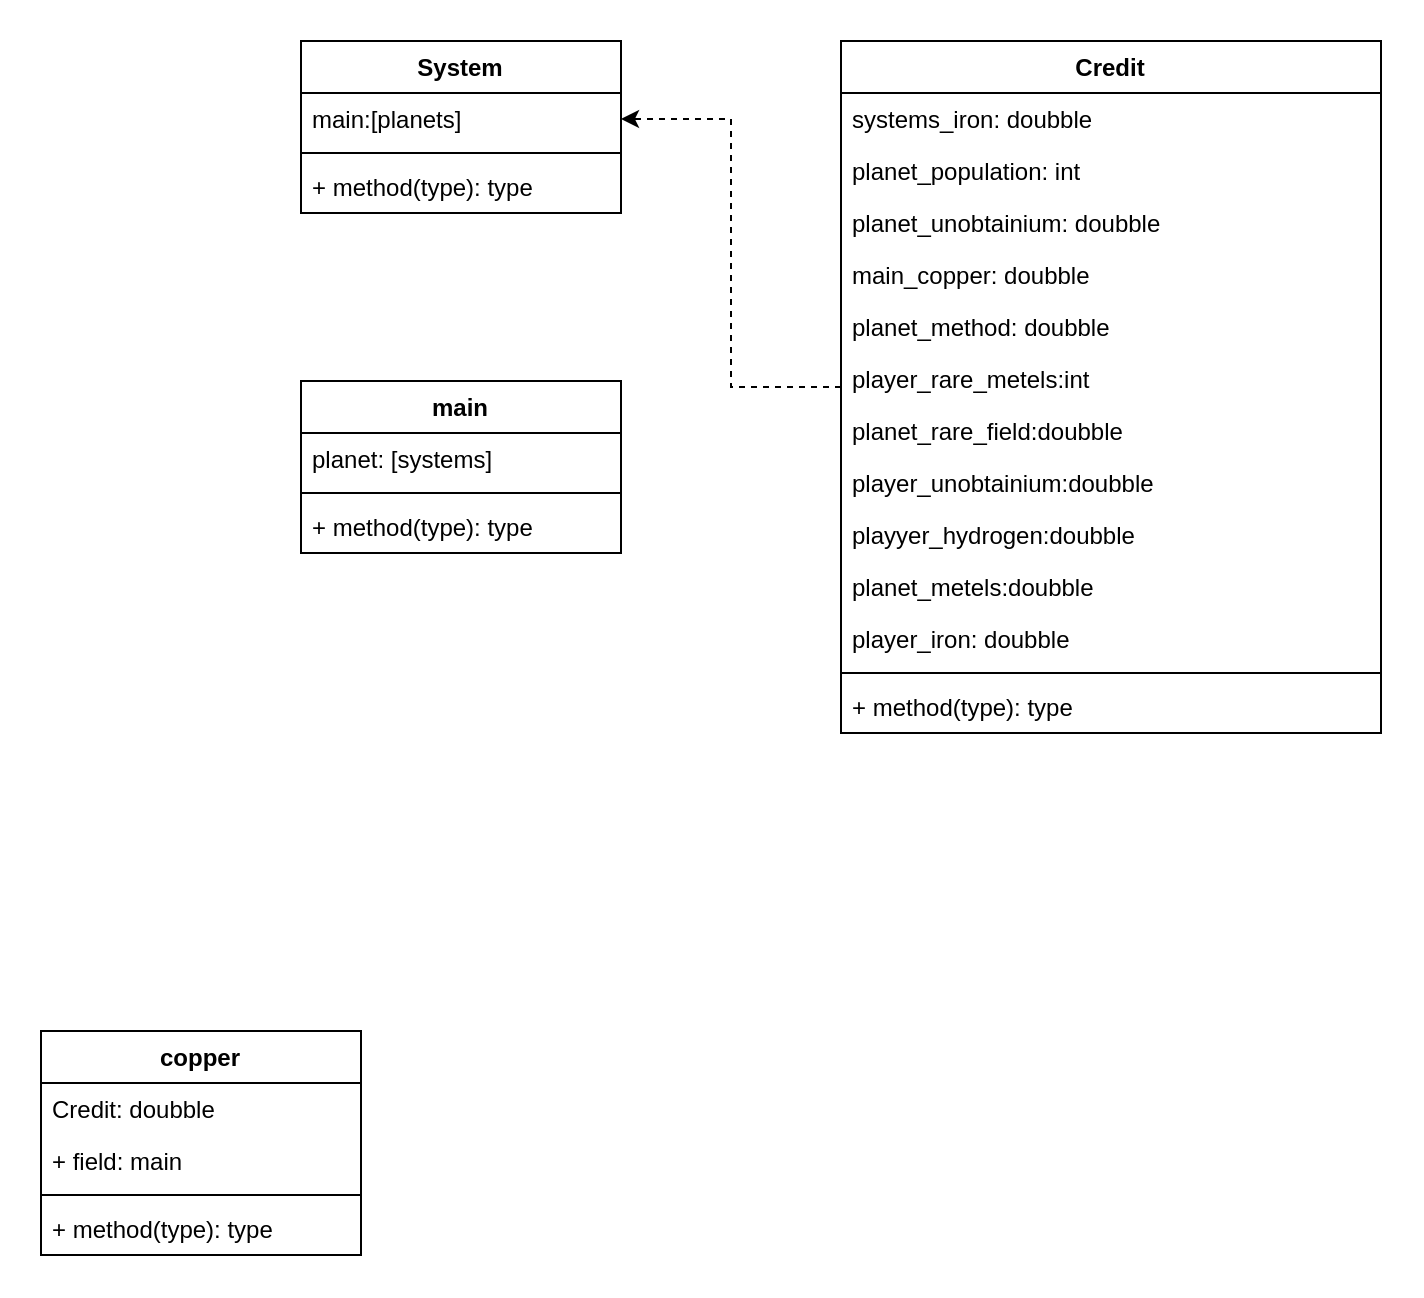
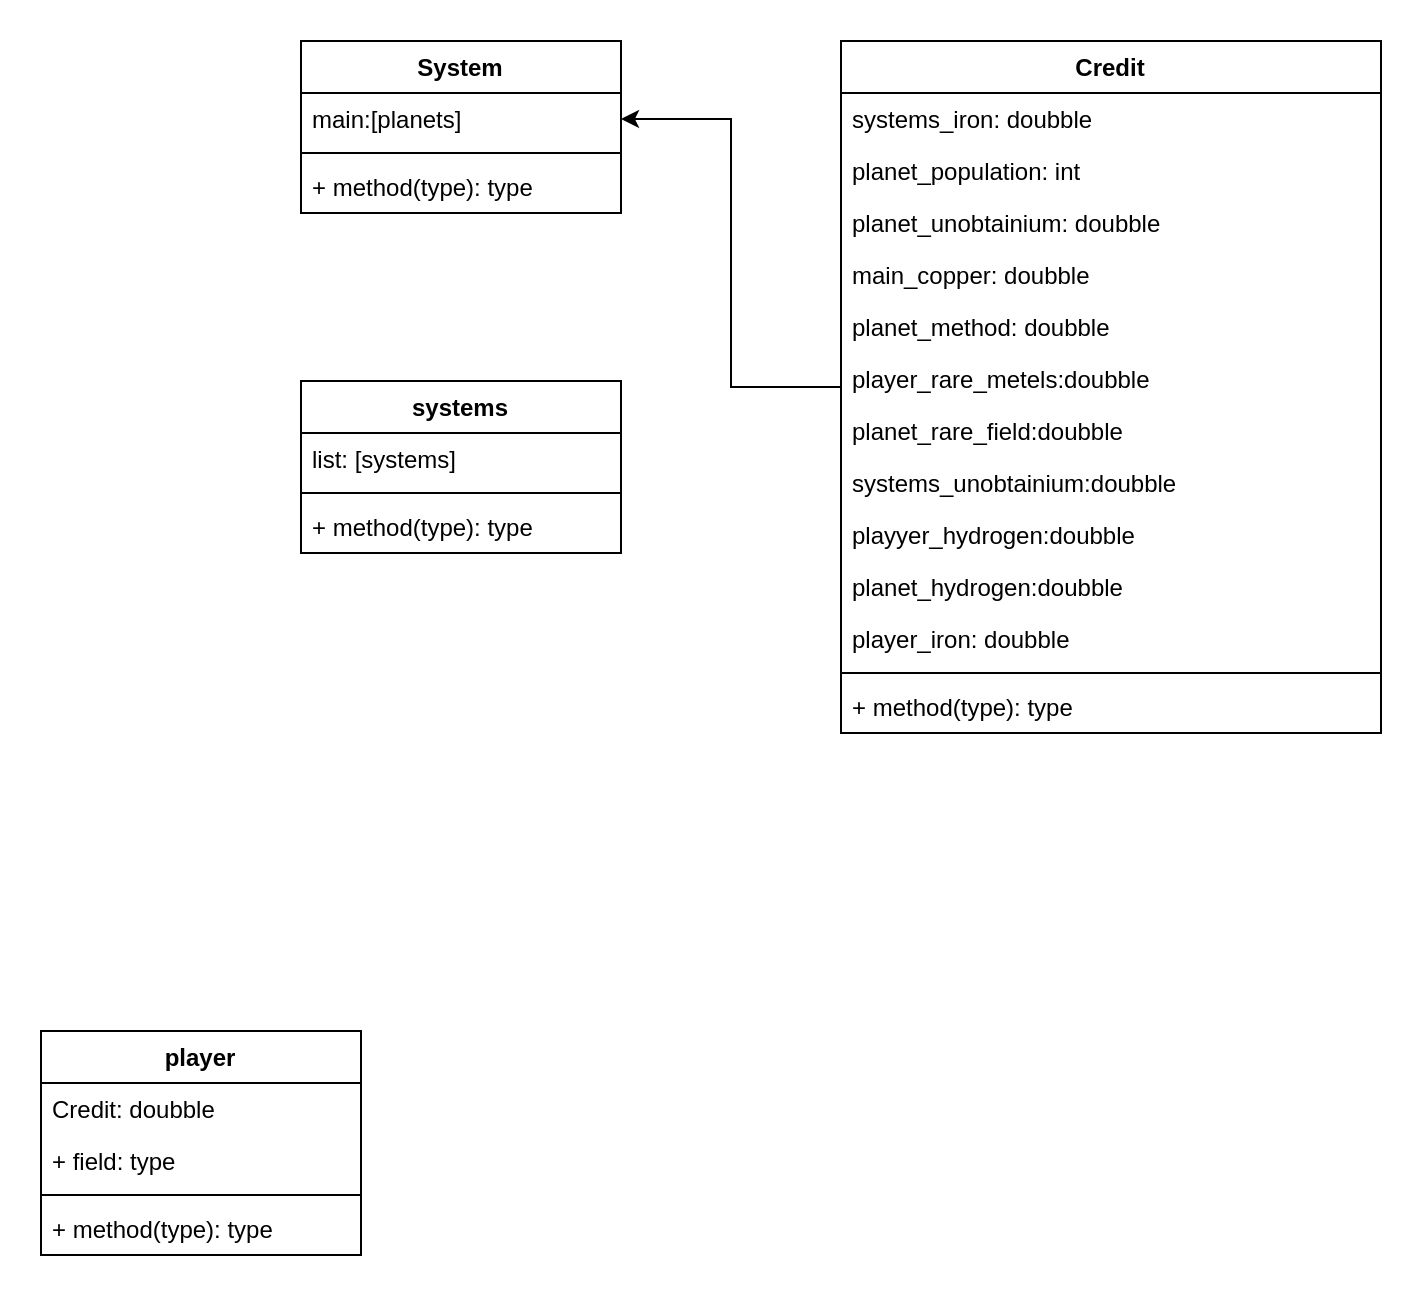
edge "Credit" -> "main:[planets]": style dashed -> solid
node "player_rare_metels:int": label "player_rare_metels:int" -> "player_rare_metels:doubble"
node "main": label "main" -> "systems"
node "planet: [systems]": label "planet: [systems]" -> "list: [systems]"
node "player_unobtainium:doubble": label "player_unobtainium:doubble" -> "systems_unobtainium:doubble"
node "planet_metels:doubble": label "planet_metels:doubble" -> "planet_hydrogen:doubble"
node "copper": label "copper" -> "player"
node "+ field: main": label "+ field: main" -> "+ field: type"
